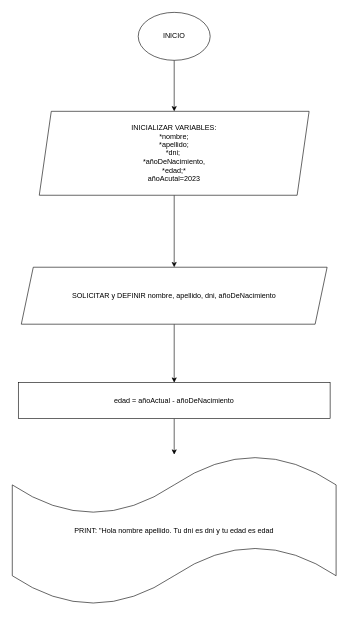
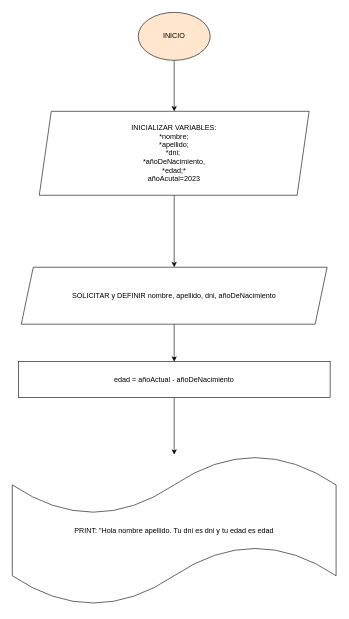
node "INICIO": fillcolor #ffffff -> #ffe6cc
node "edad = añoActual - añoDeNacimiento": moved (174, 401) -> (174, 380)
